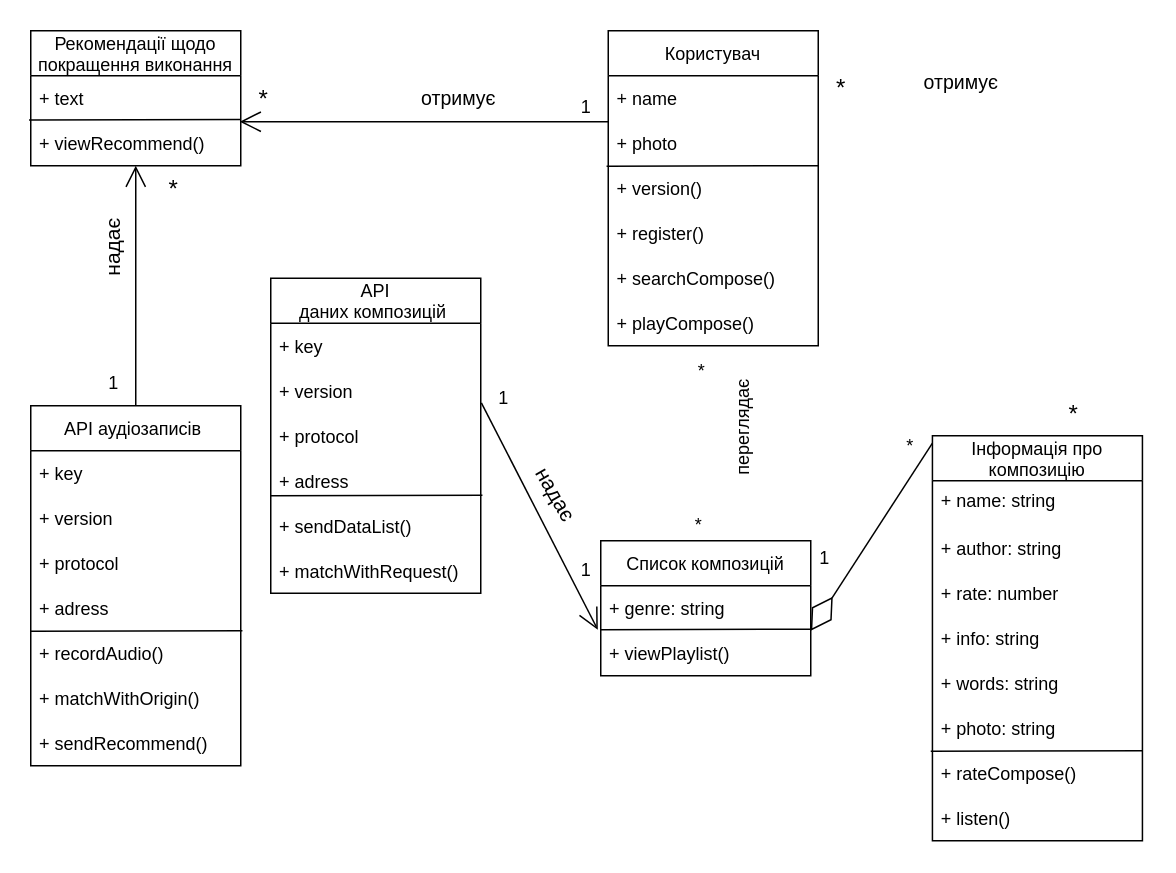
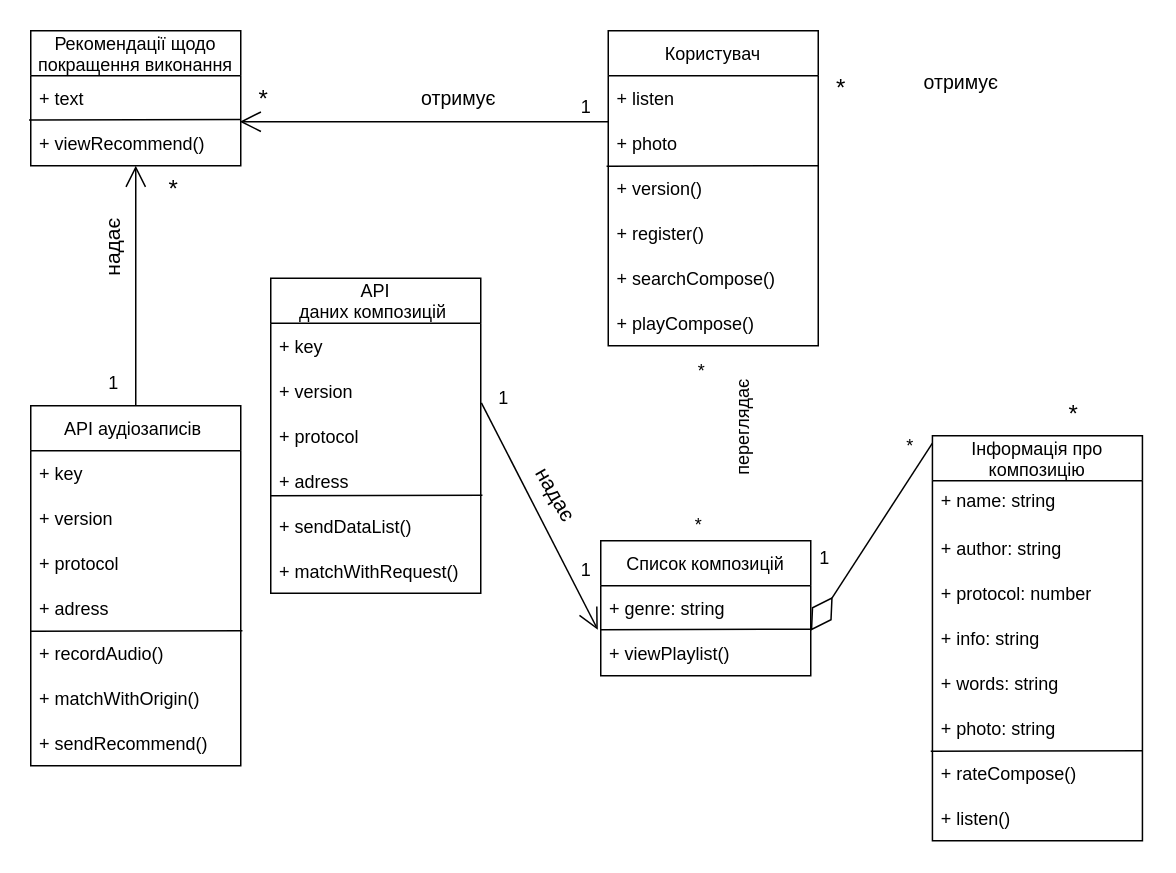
node "+ name": label "+ name" -> "+ listen"
node "+ rate: number": label "+ rate: number" -> "+ protocol: number"
